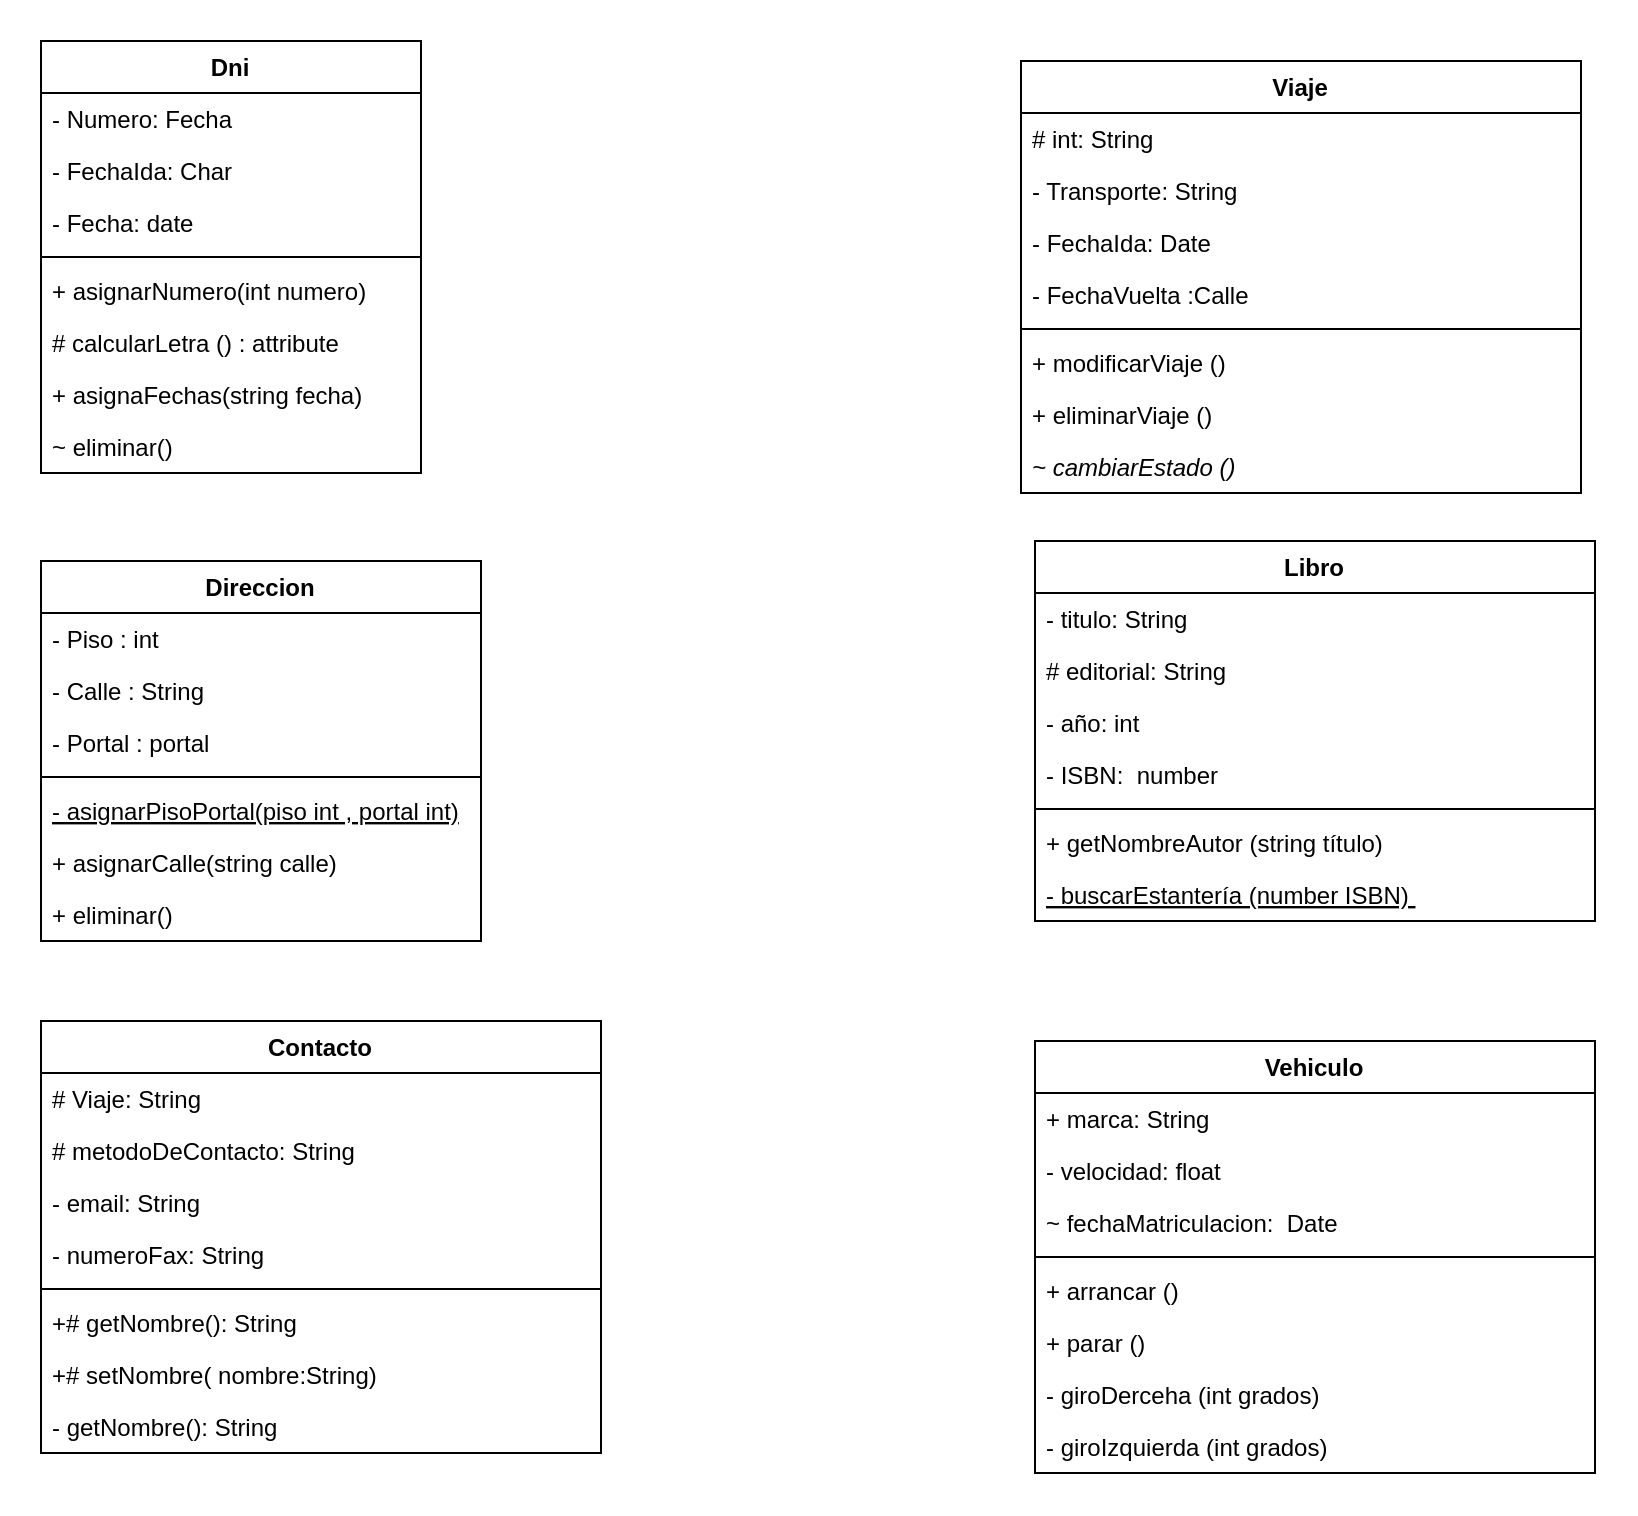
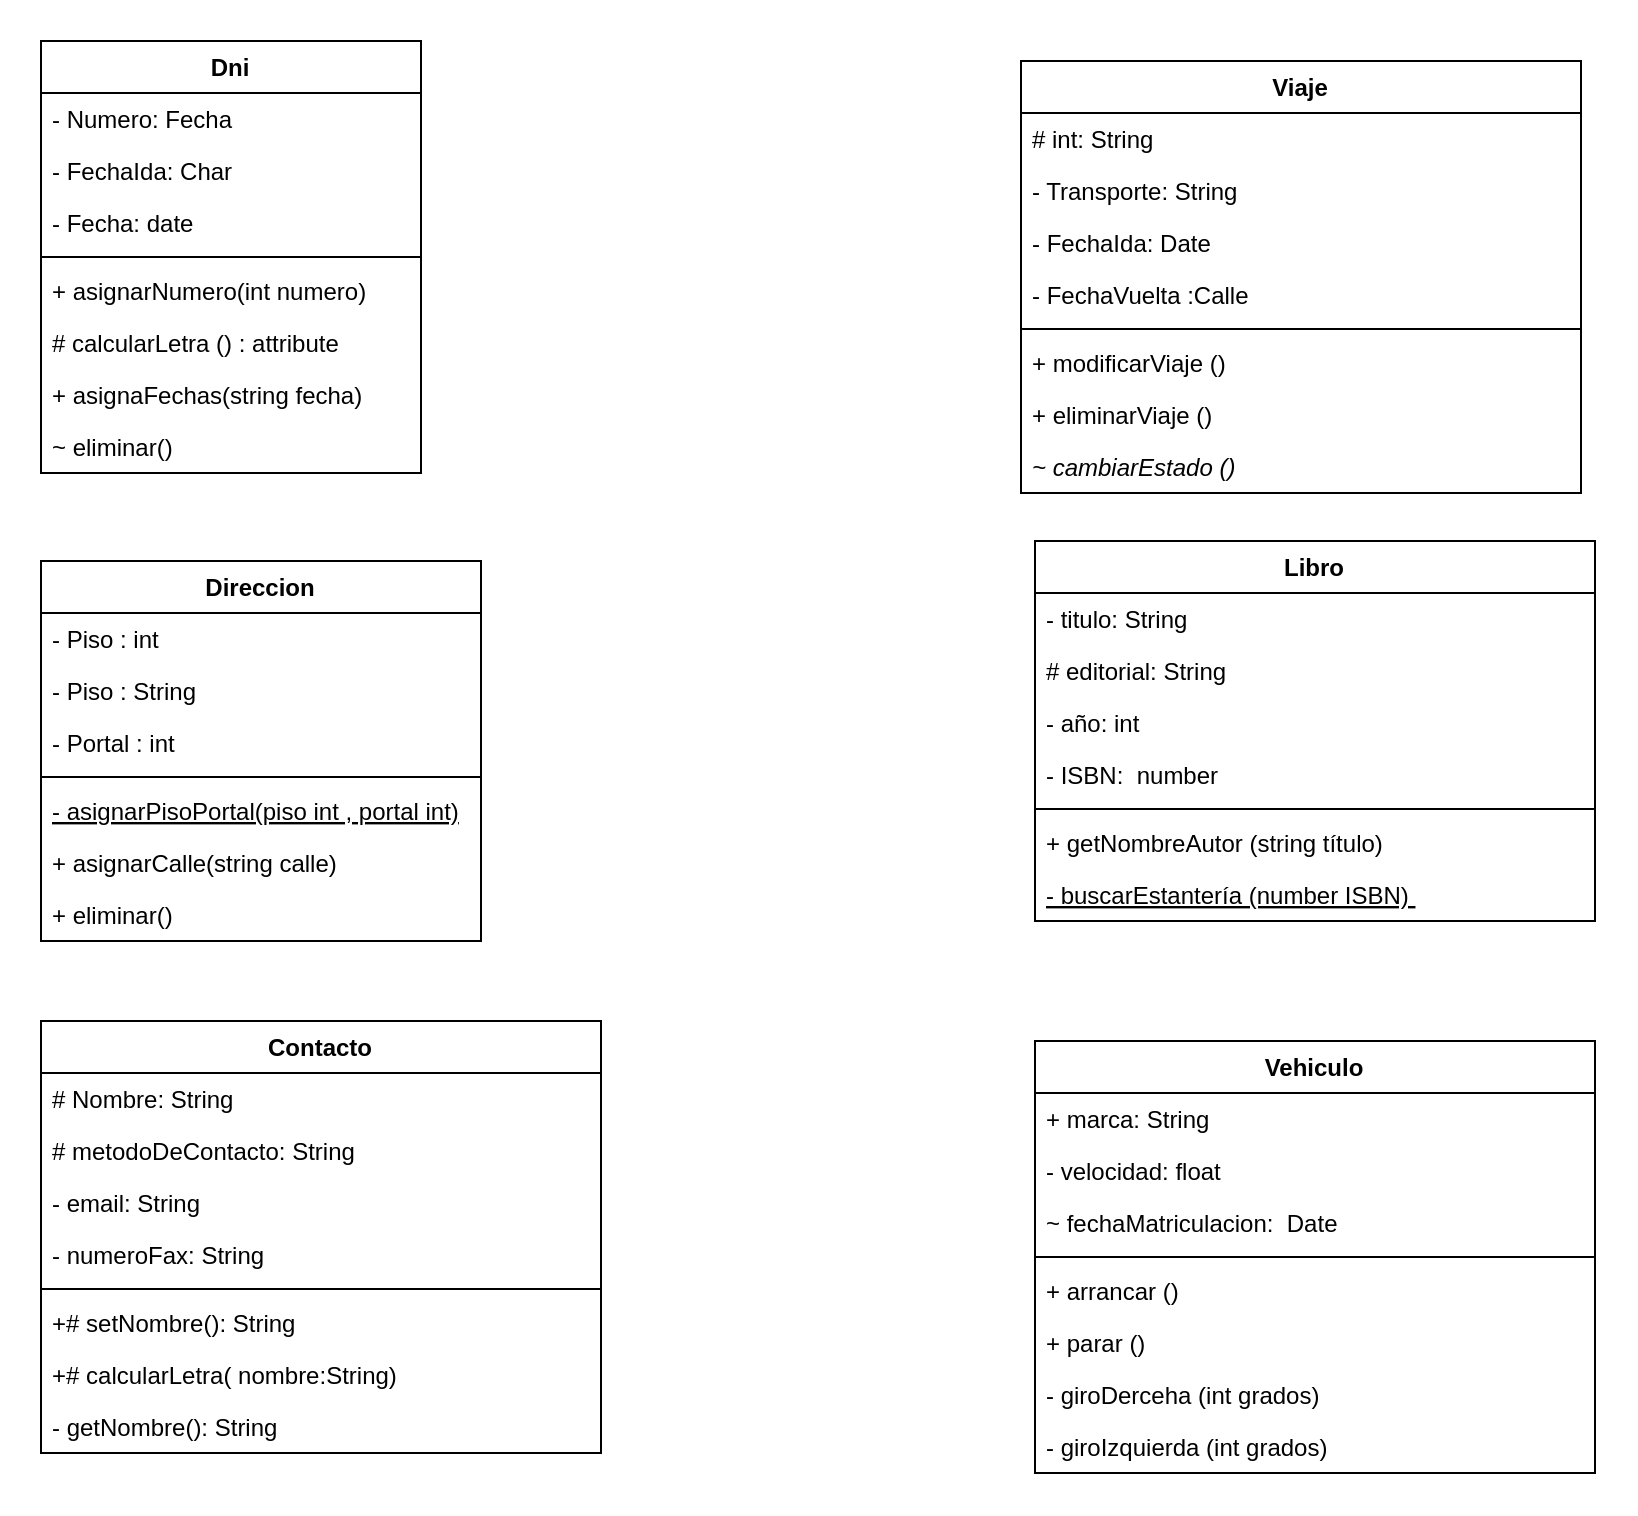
node "- Calle : String": label "- Calle : String" -> "- Piso : String"
node "- Portal : portal": label "- Portal : portal" -> "- Portal : int"
node "# Viaje: String": label "# Viaje: String" -> "# Nombre: String"
node "+# getNombre(): String": label "+# getNombre(): String" -> "+# setNombre(): String"
node "+# setNombre( nombre:String)": label "+# setNombre( nombre:String)" -> "+# calcularLetra( nombre:String)"
